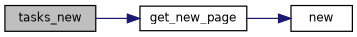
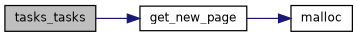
node "tasks_new": label "tasks_new" -> "tasks_tasks"
node "new": label "new" -> "malloc"
